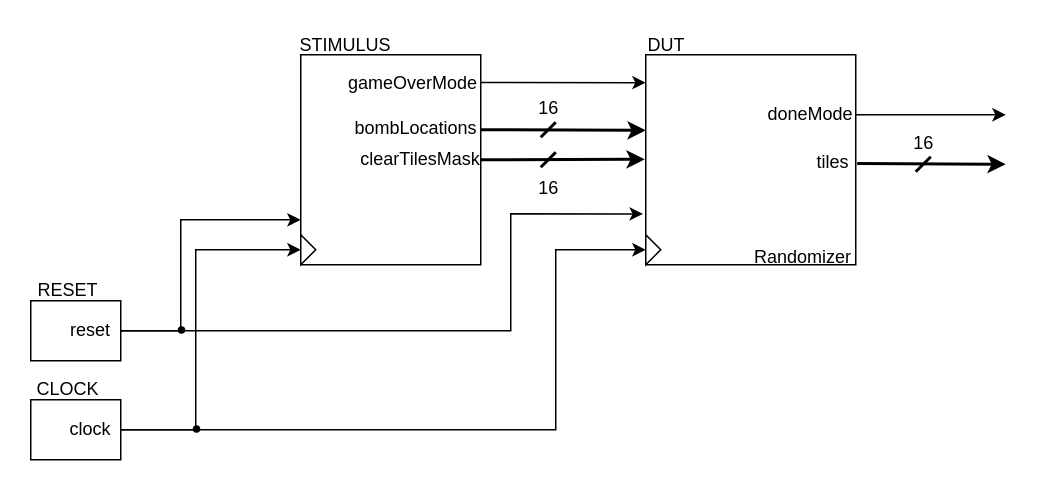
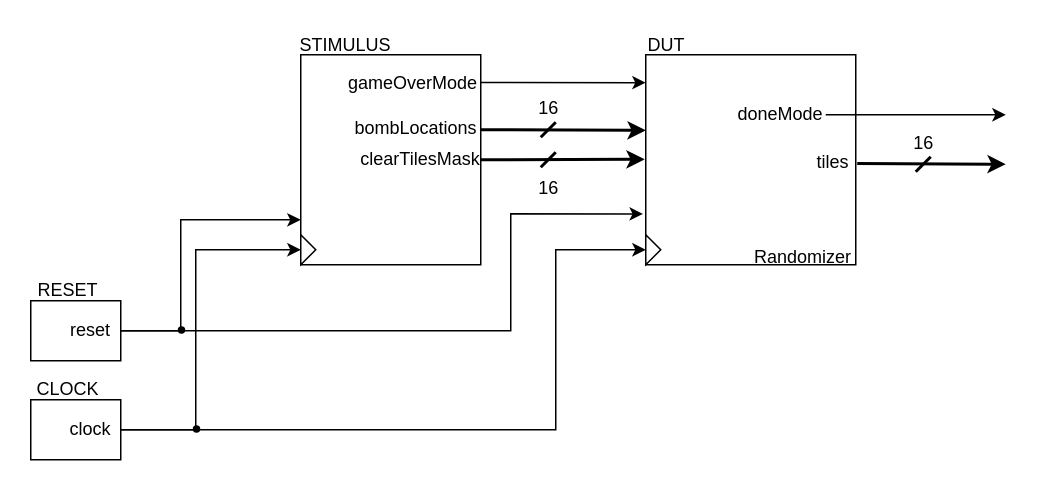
node "doneMode": moved (811, 115) -> (781, 115)
